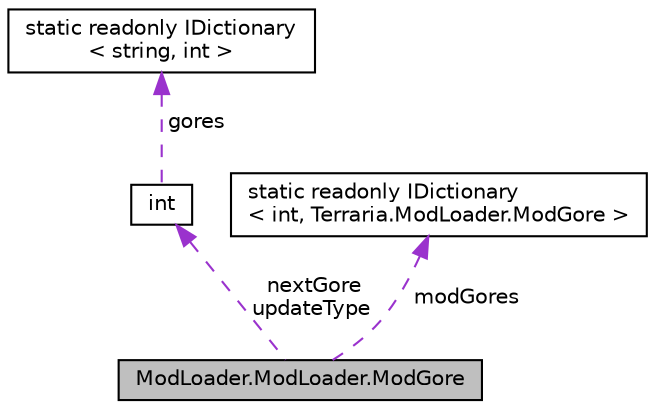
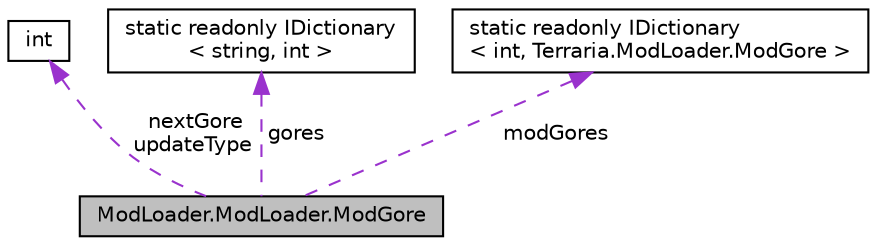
edge "int" -> "static readonly IDictionary < string, int >": now "ModLoader.ModLoader.ModGore" -> "static readonly IDictionary < string, int >"
